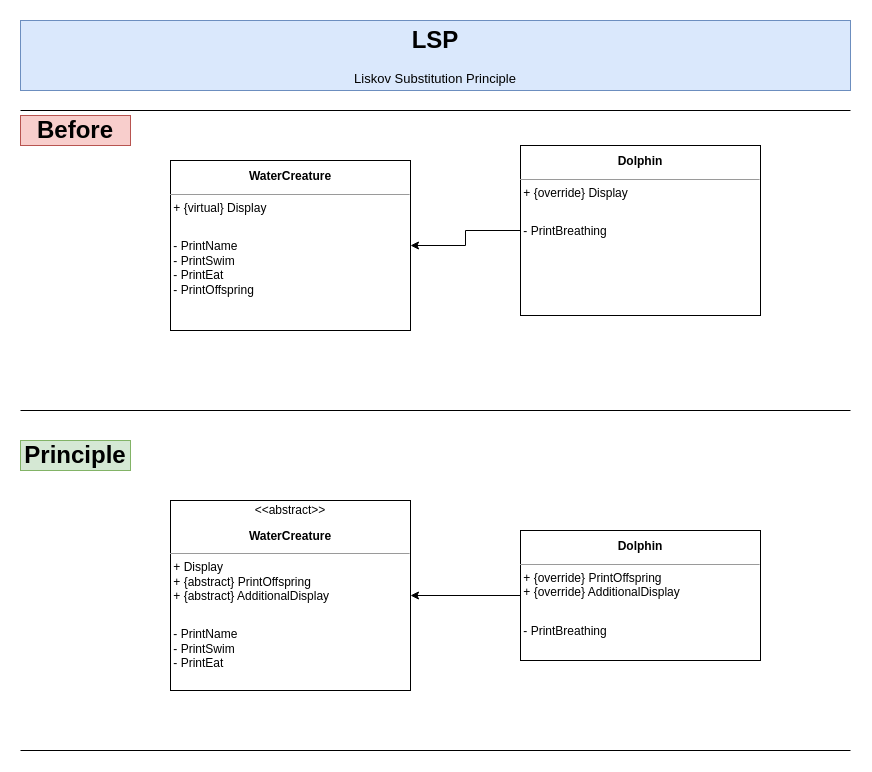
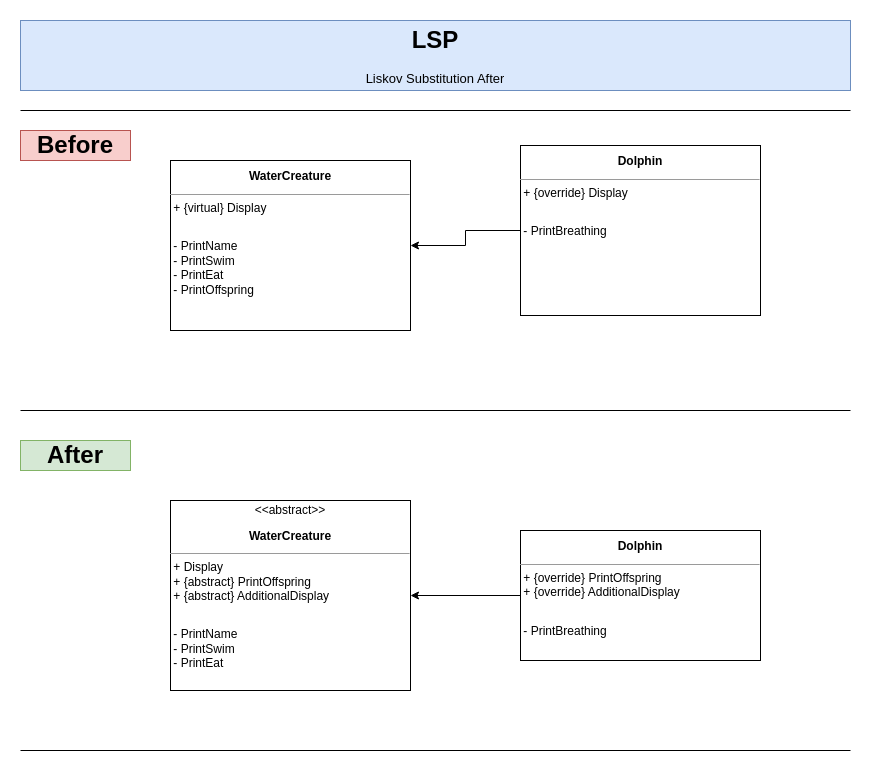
node "LSPLiskov Substitution Principle": label "LSPLiskov Substitution Principle" -> "LSPLiskov Substitution After"
node "Before": moved (76, 131) -> (76, 146)
node "Principle": label "Principle" -> "After"
